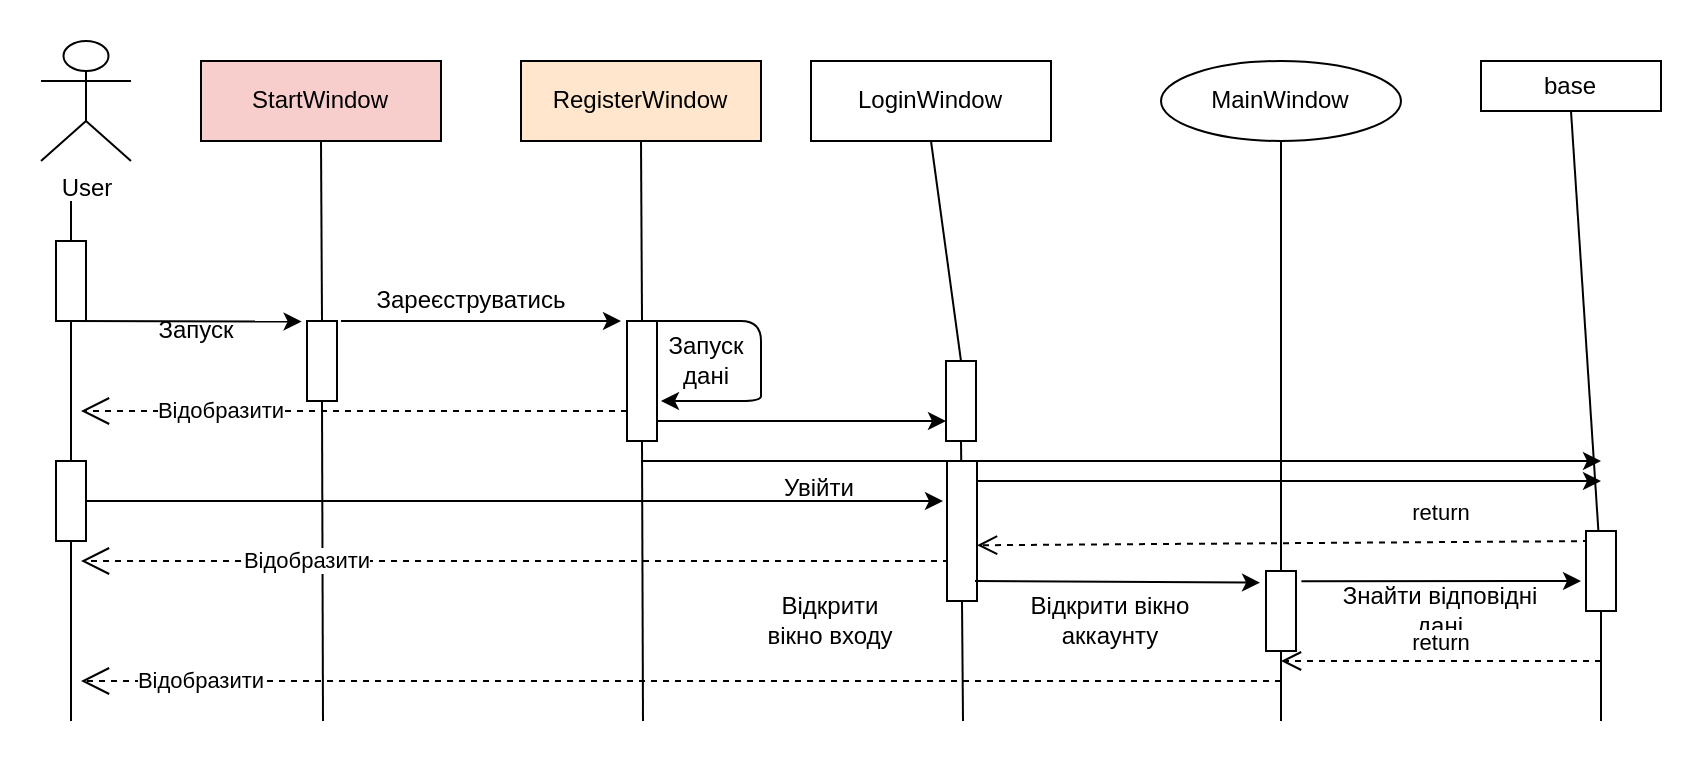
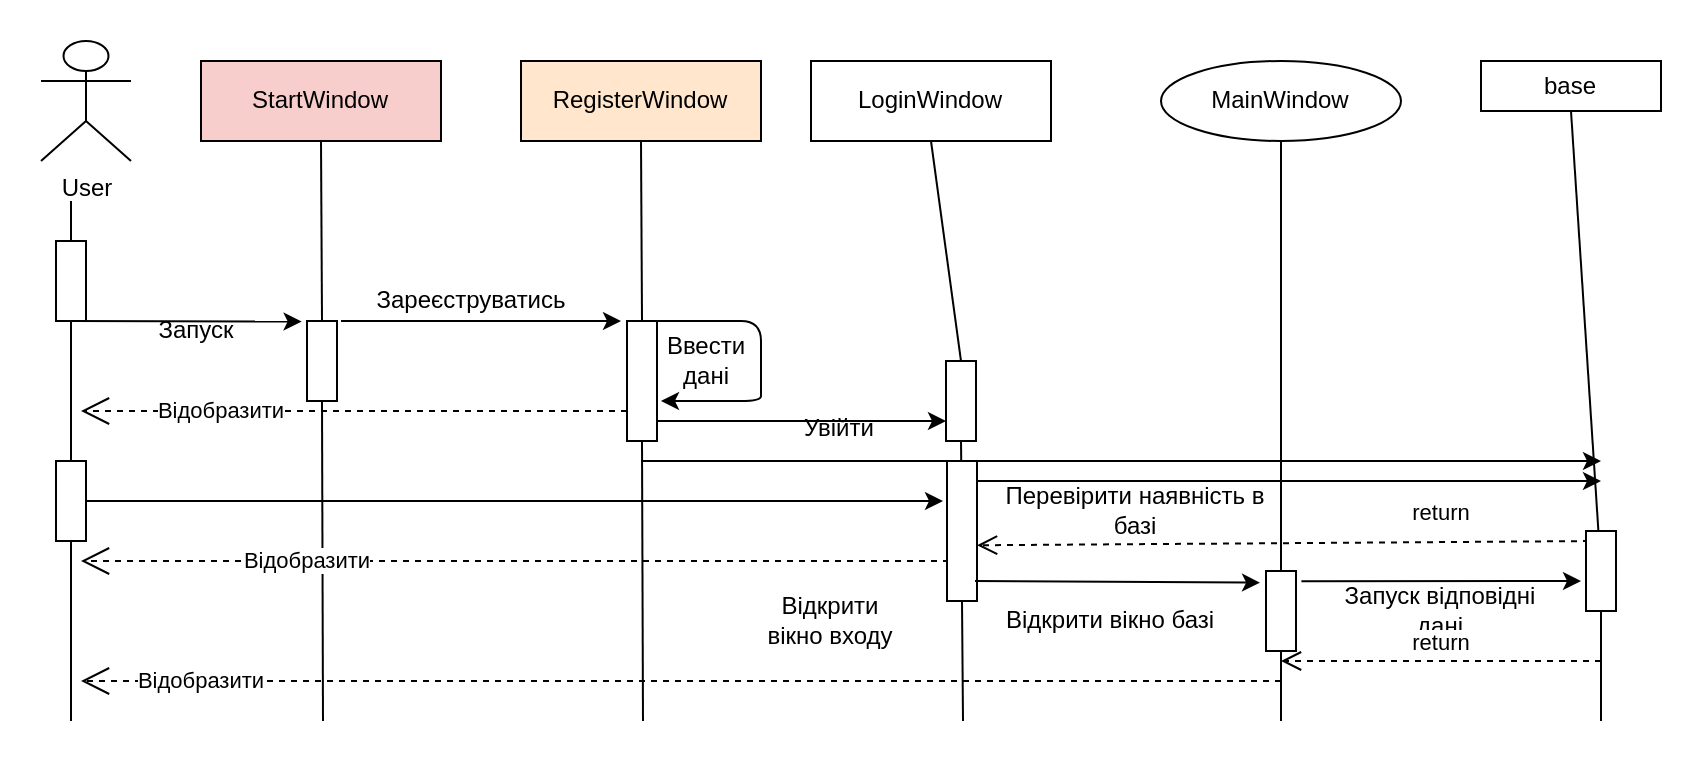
node "Запуск дані": label "Запуск дані" -> "Ввести дані"
node "Увійти": moved (841, 491) -> (861, 431)
node "Перевірити наявність в базі": added
node "Знайти відповідні дані": label "Знайти відповідні дані" -> "Запуск відповідні дані"
node "Відкрити вікно аккаунту": label "Відкрити вікно аккаунту" -> "Відкрити вікно базі"
